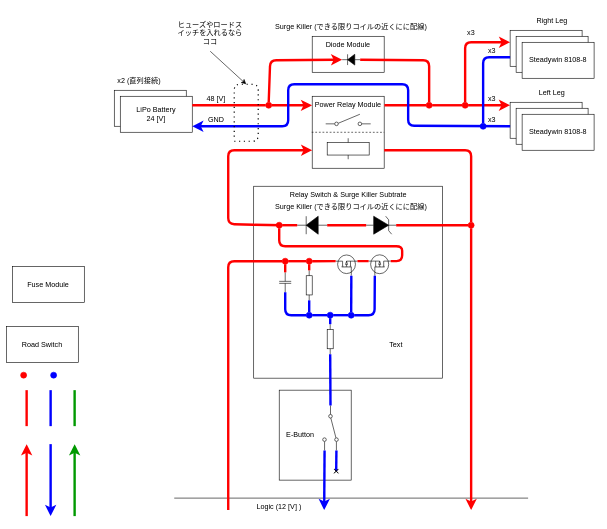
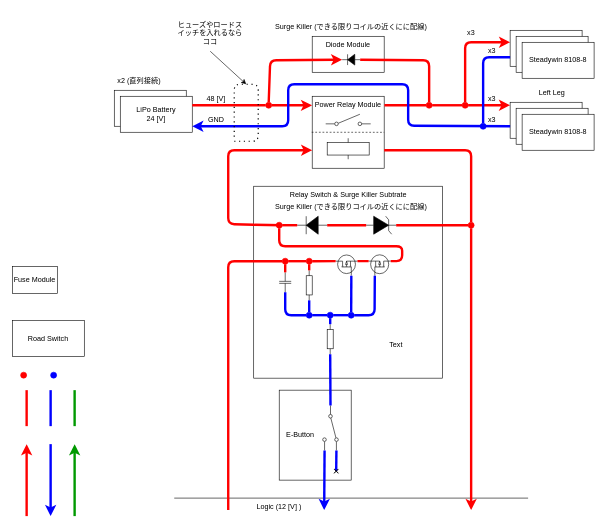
node "Right Leg": removed
node "Fuse Module": size 72x36 -> 45x27
node "Road Switch": moved (42, 345) -> (48, 339)
